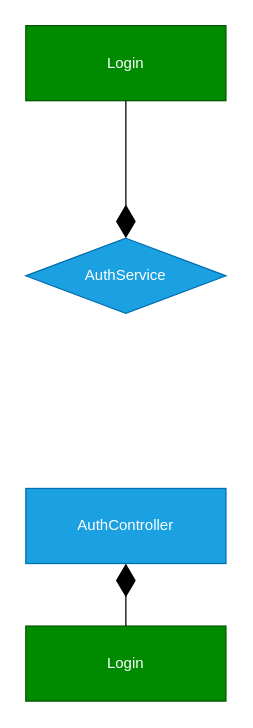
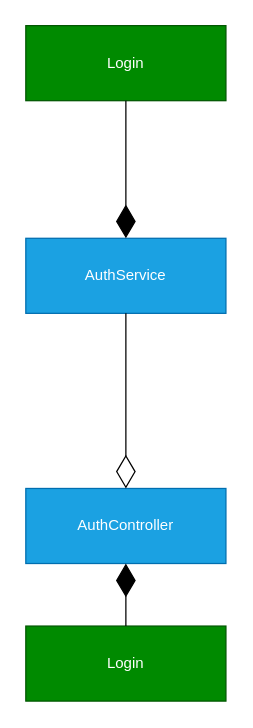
node "AuthService": shape diamond -> rectangle
edge "AuthService" -> "AuthController": added
